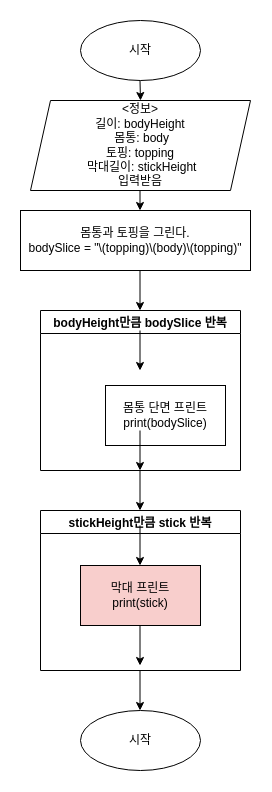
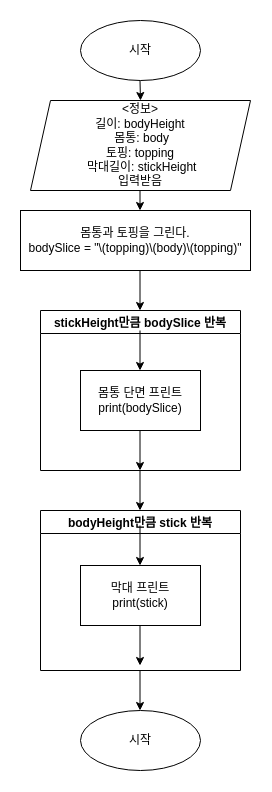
node "bodyHeight만큼 bodySlice 반복": label "bodyHeight만큼 bodySlice 반복" -> "stickHeight만큼 bodySlice 반복"
node "몸통 단면 프린트 print(bodySlice)": moved (166, 416) -> (141, 401)
node "stickHeight만큼 stick 반복": label "stickHeight만큼 stick 반복" -> "bodyHeight만큼 stick 반복"
node "막대 프린트 print(stick)": fillcolor #f8cecc -> #ffffff
